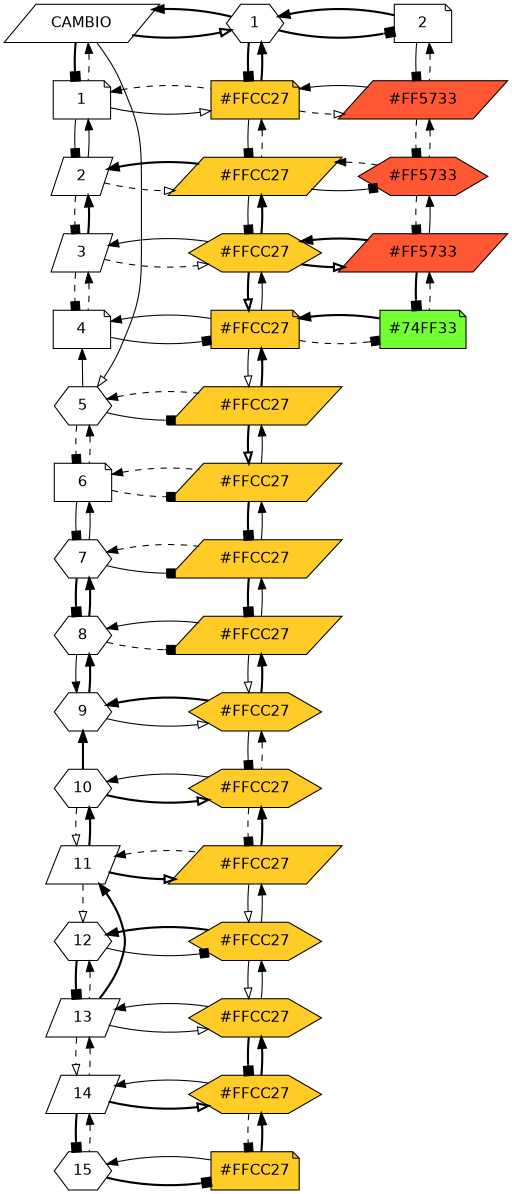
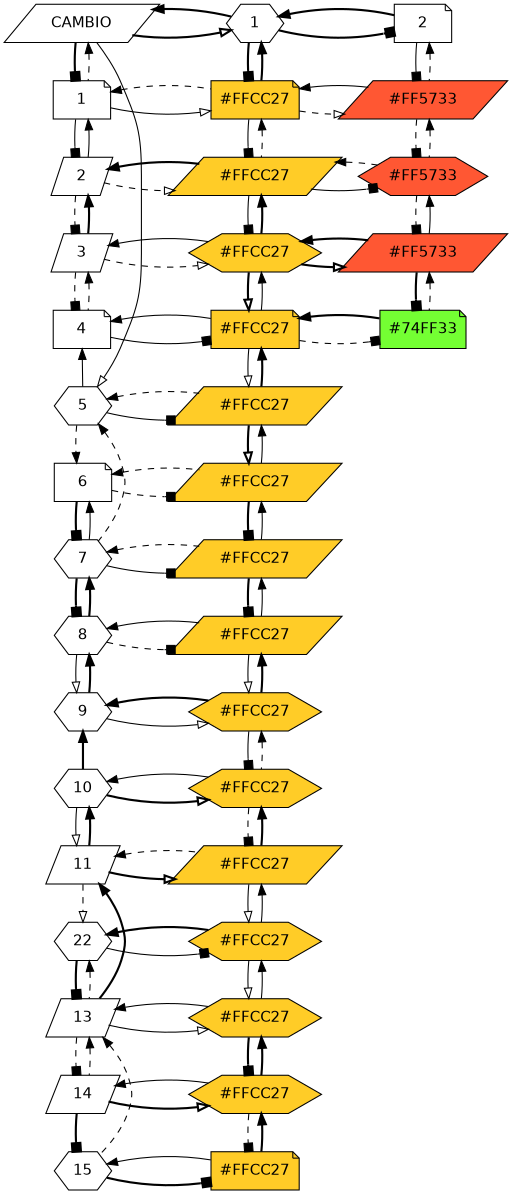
edge "5" -> "6": arrowhead box -> normal
edge "6" -> "5": now "7" -> "5"
edge "6" -> "7": style solid -> bold
edge "8" -> "9": arrowhead normal -> onormal
edge "10" -> "11": style dashed -> solid
node "12": label "12" -> "22"
edge "13" -> "14": arrowhead onormal -> box
edge "15" -> "14": now "15" -> "13"
